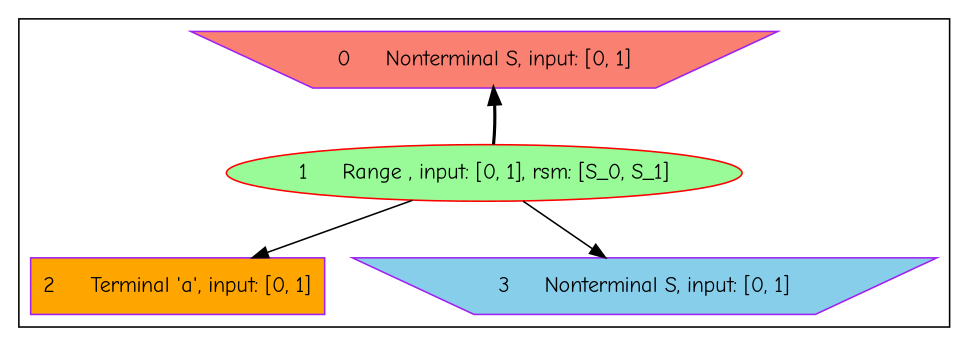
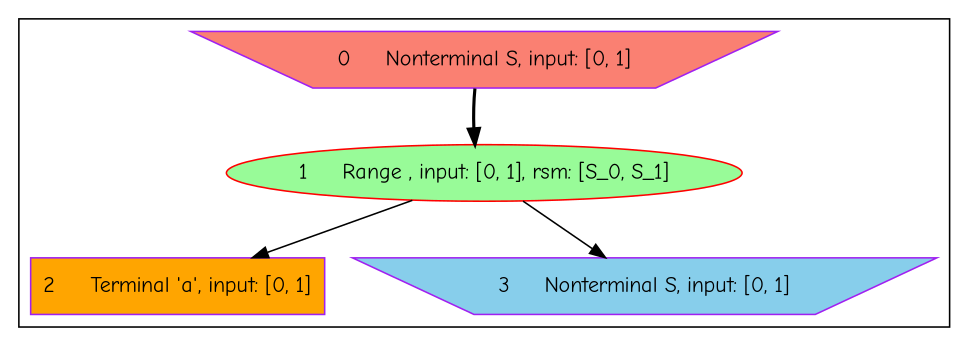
edge "1     Range , input: [0, 1], rsm: [S_0, S_1]" -> "0     Nonterminal S, input: [0, 1]": reversed
